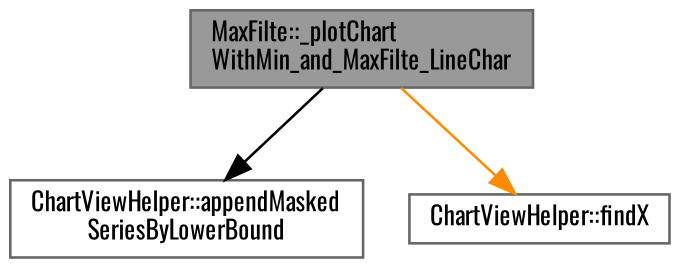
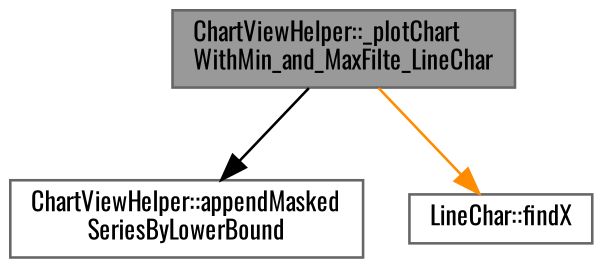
node "MaxFilte::_plotChart WithMin_and_MaxFilte_LineChar": label "MaxFilte::_plotChart WithMin_and_MaxFilte_LineChar" -> "ChartViewHelper::_plotChart WithMin_and_MaxFilte_LineChar"
node "ChartViewHelper::findX": label "ChartViewHelper::findX" -> "LineChar::findX"
